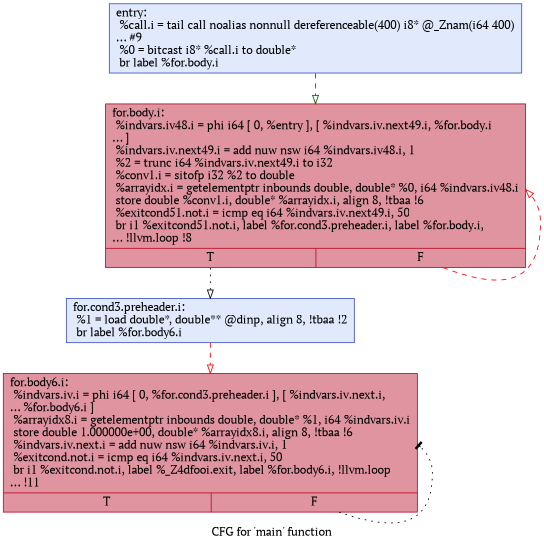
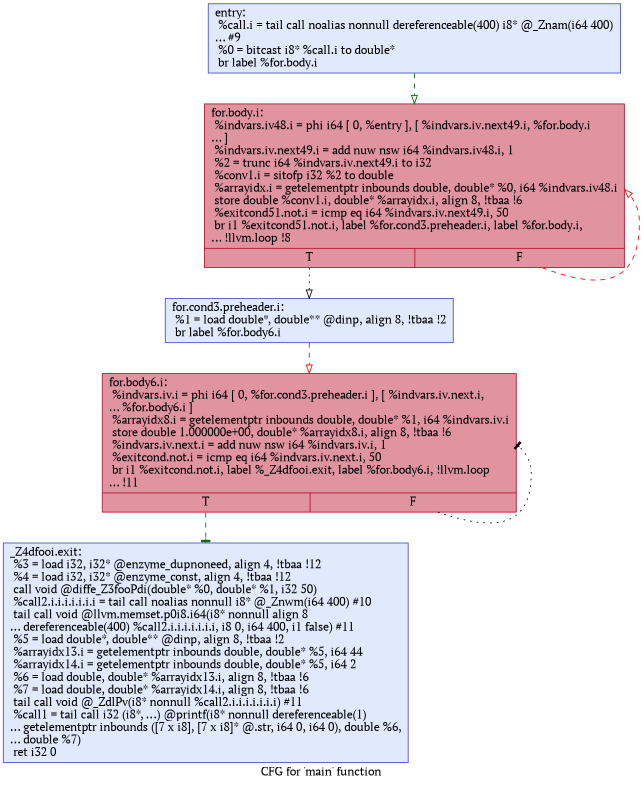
node "_Z4dfooi.exit:": added
